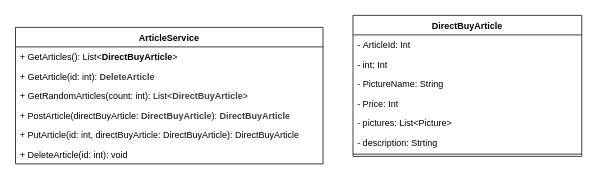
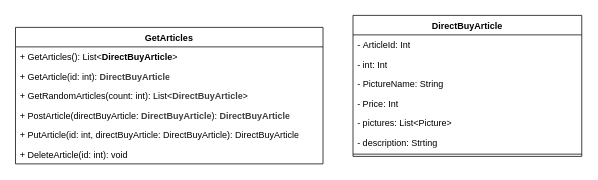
node "ArticleService": label "ArticleService" -> "GetArticles"
node "+ GetArticle(id: int): DeleteArticle": label "+ GetArticle(id: int): DeleteArticle" -> "+ GetArticle(id: int): DirectBuyArticle"
